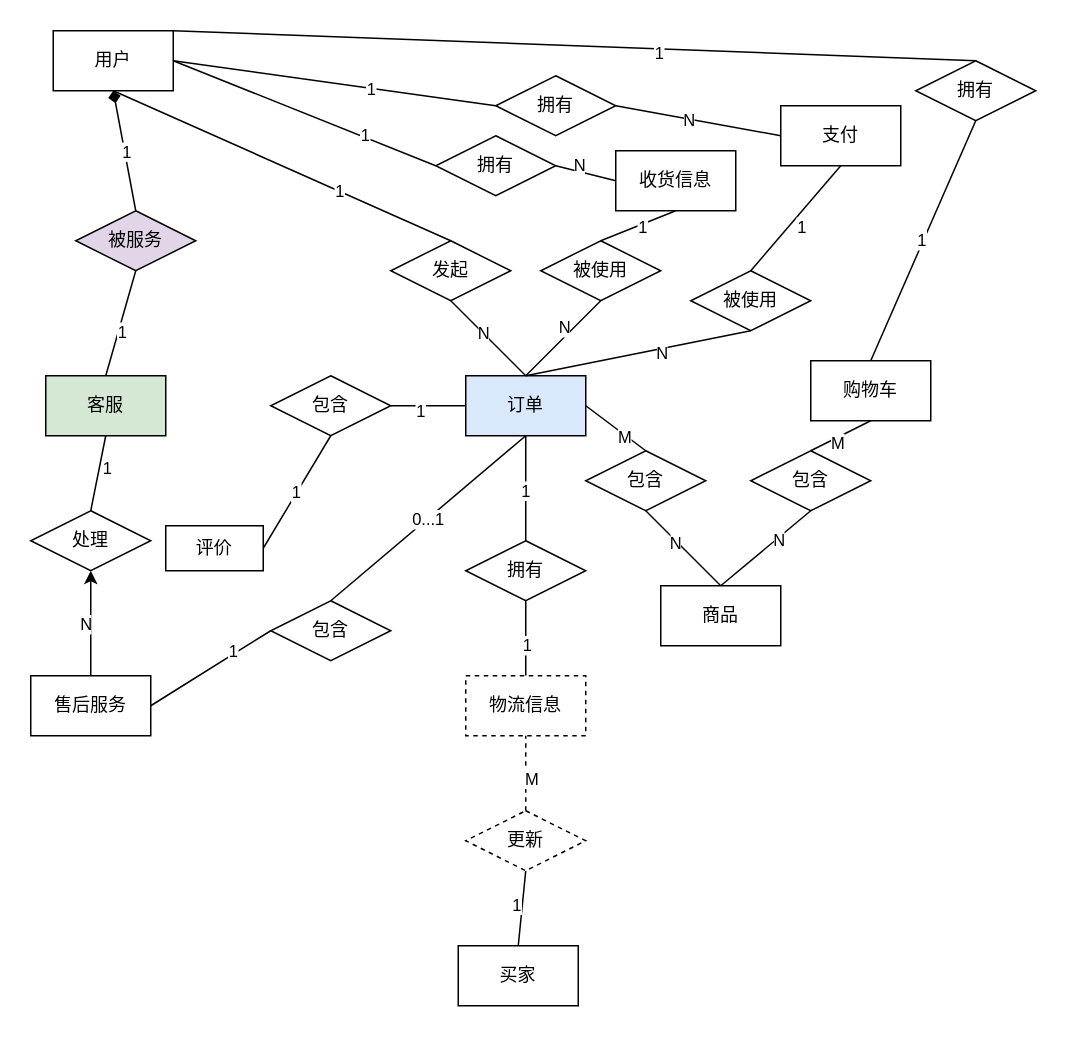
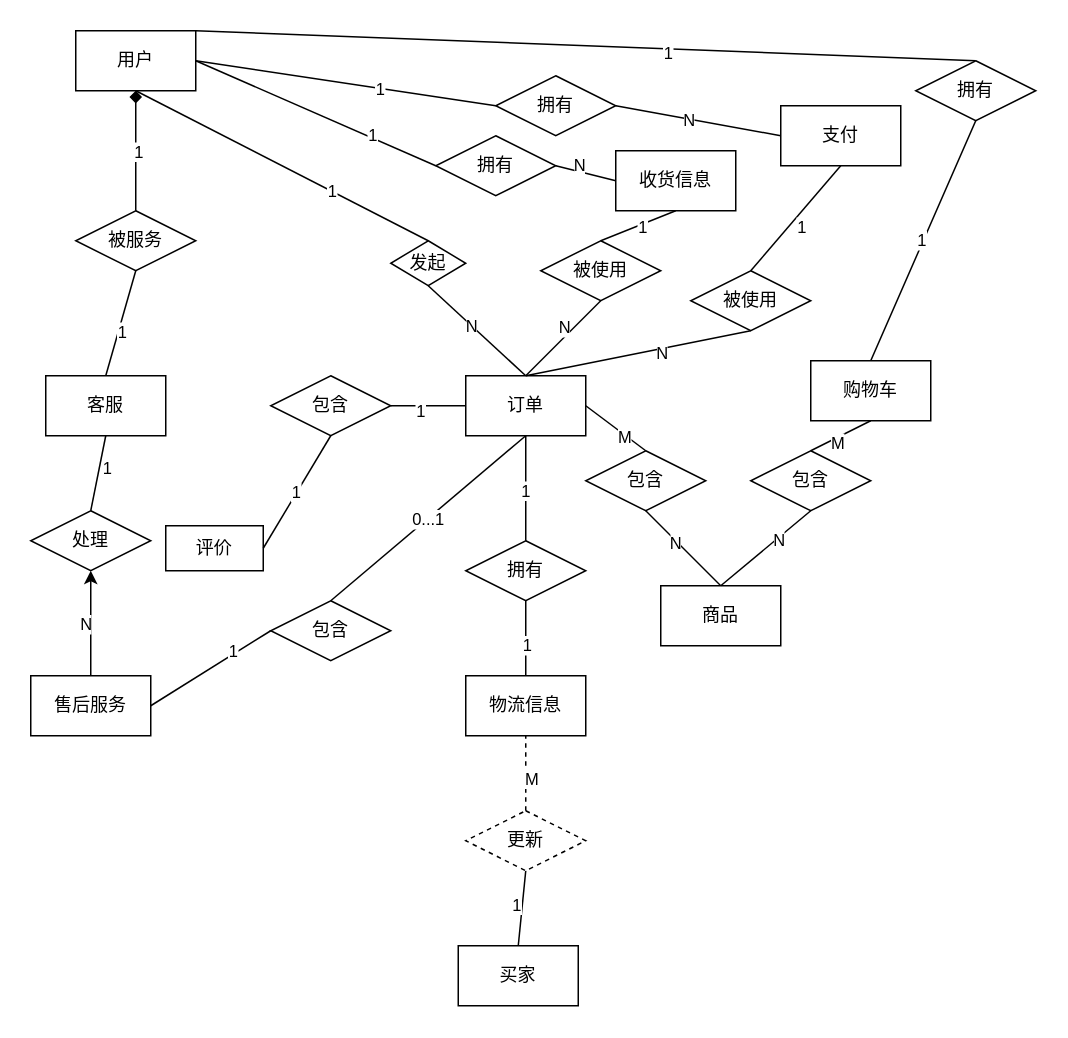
node "用户": moved (113, 61) -> (136, 61)
node "被服务": fillcolor #e1d5e7 -> #ffffff
node "发起": size 120x60 -> 75x45
node "客服": fillcolor #d5e8d4 -> #ffffff
node "订单": fillcolor #dae8fc -> #ffffff
node "物流信息": style dashed -> solid
